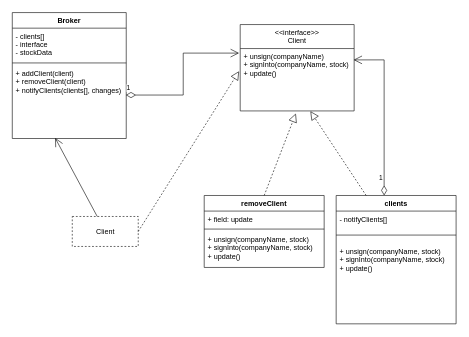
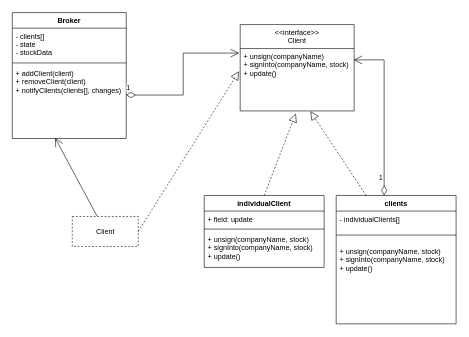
node "- clients[] - interface - stockData": label "- clients[] - interface - stockData" -> "- clients[] - state - stockData"
node "removeClient": label "removeClient" -> "individualClient"
node "- notifyClients[]": label "- notifyClients[]" -> "- individualClients[]"
